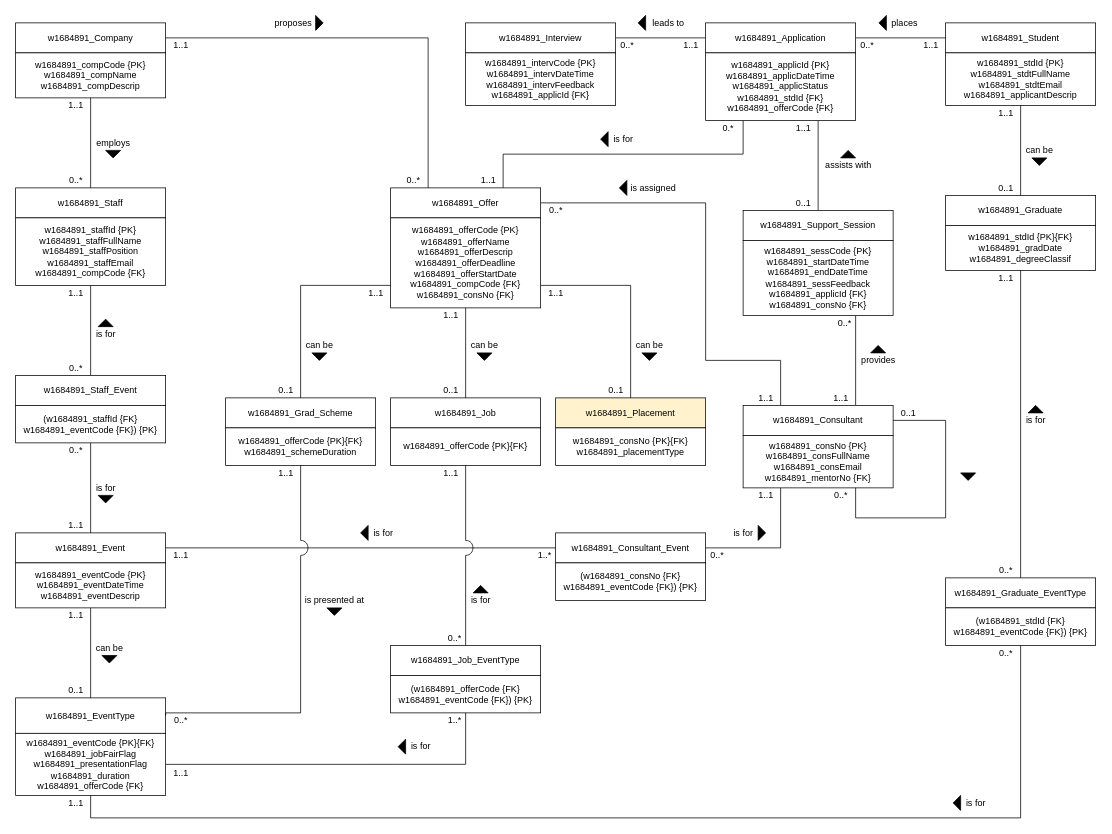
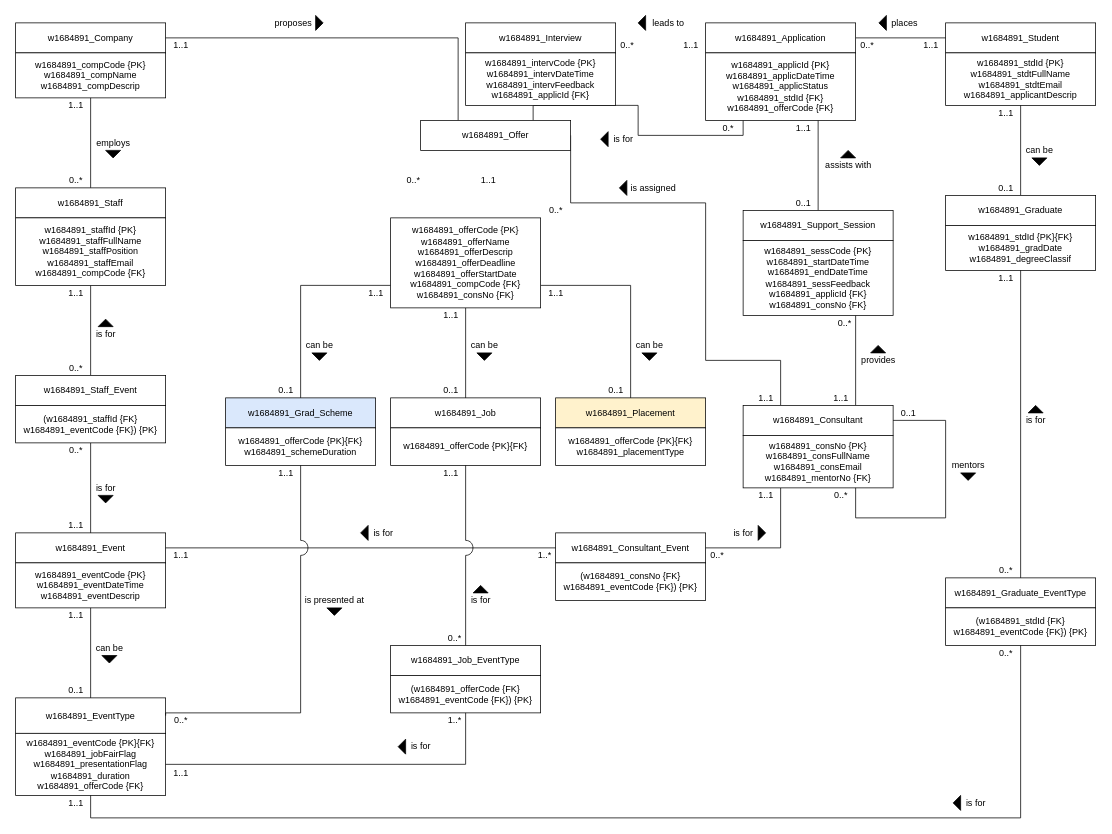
edge "w1684891_Interview" -- "w1684891_Application": removed
node "w1684891_Offer": moved (465, 203) -> (495, 135)
node "w1684891_Grad_Scheme": fillcolor #ffffff -> #dae8fc
node "w1684891_consNo {PK}{FK} w1684891_placementType": label "w1684891_consNo {PK}{FK} w1684891_placementType" -> "w1684891_offerCode {PK}{FK} w1684891_placementType"
node "mentors": added
